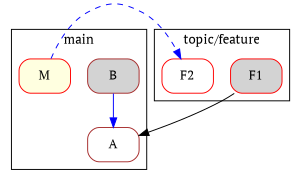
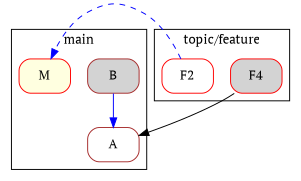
edge "M" -> "F2": reversed
node "F1": label "F1" -> "F4"
